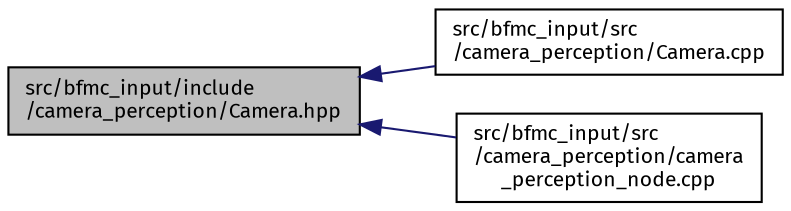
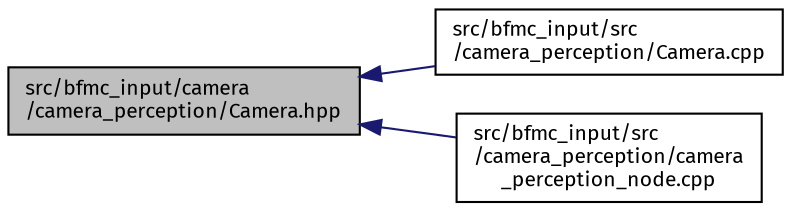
node "src/bfmc_input/include /camera_perception/Camera.hpp": label "src/bfmc_input/include /camera_perception/Camera.hpp" -> "src/bfmc_input/camera /camera_perception/Camera.hpp"
